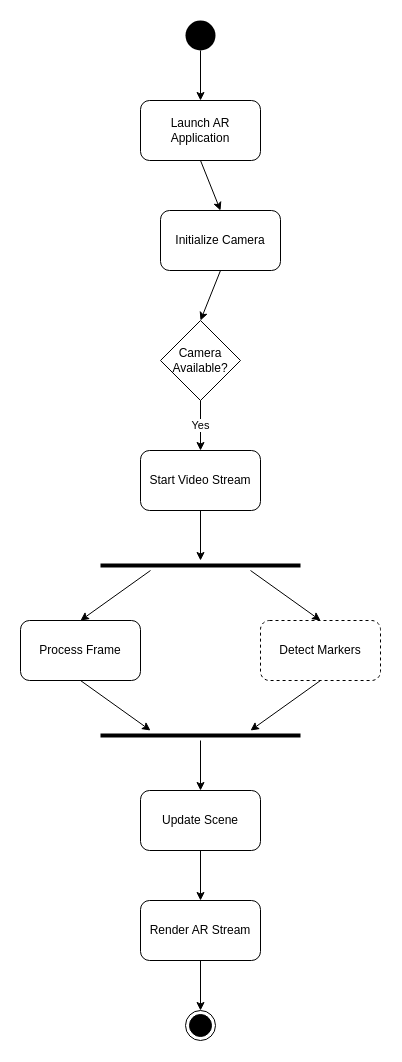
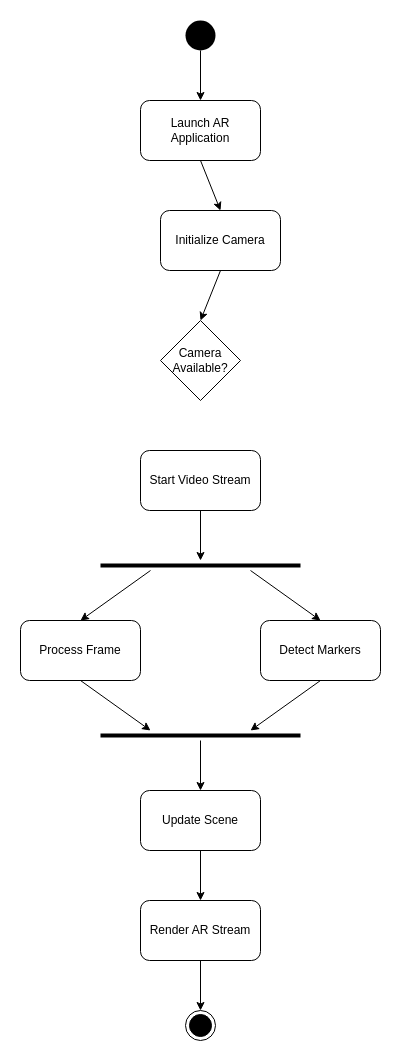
edge "Camera Available?" -> "Start Video Stream": removed, label "Yes"
node "Detect Markers": style dashed -> solid
